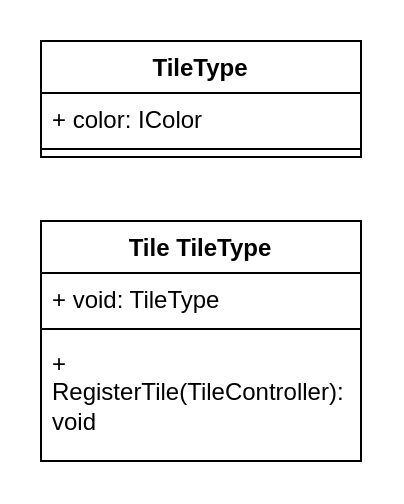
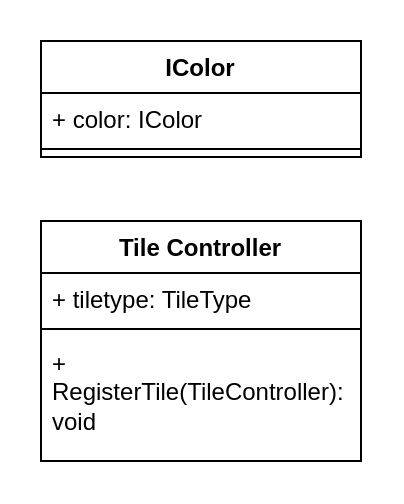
node "TileType": label "TileType" -> "IColor"
node "Tile TileType": label "Tile TileType" -> "Tile Controller"
node "+ void: TileType": label "+ void: TileType" -> "+ tiletype: TileType"
